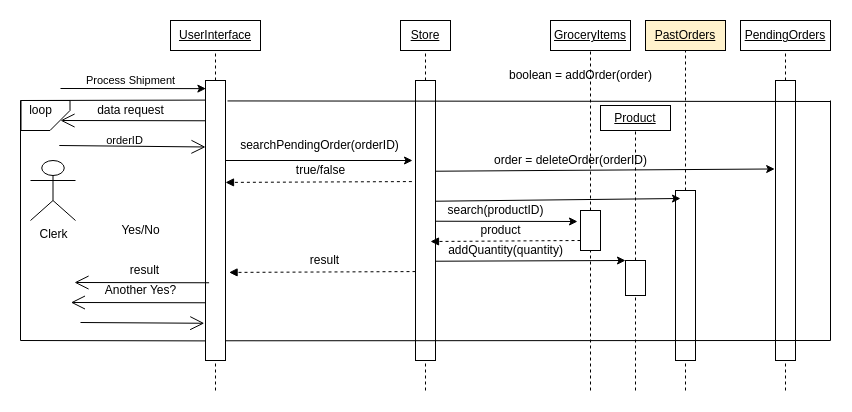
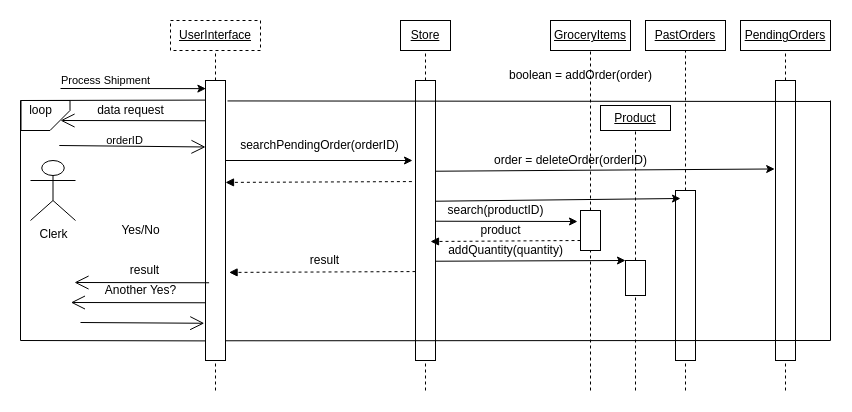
node "UserInterface": style solid -> dashed
node "PastOrders": fillcolor #fff2cc -> #ffffff
node "Process Shipment": moved (131, 81) -> (106, 81)
node "true/false": removed
